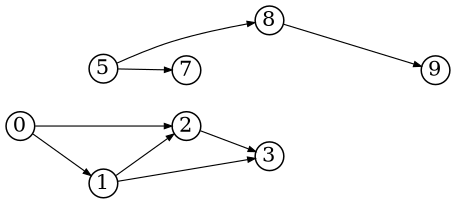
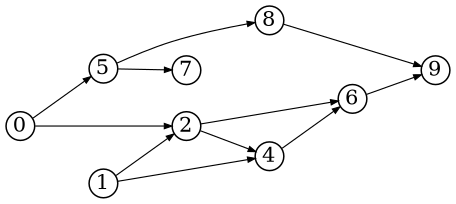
node "6": added
edge "0" -> "1": now "0" -> "5"
node "3": label "3" -> "4"
